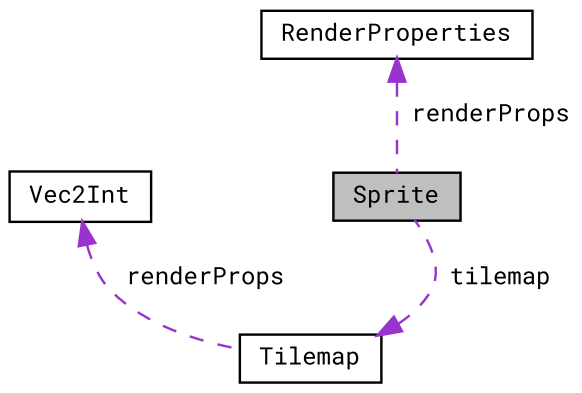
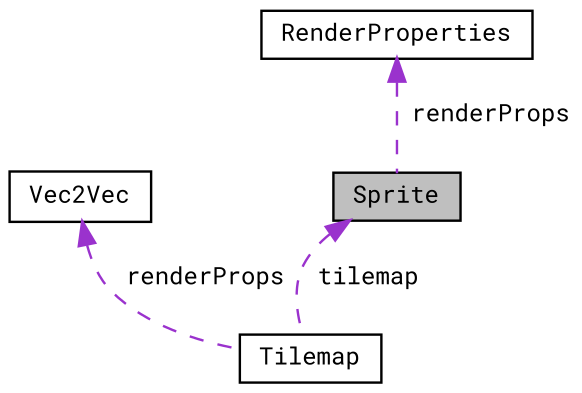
node "Vec2Int": label "Vec2Int" -> "Vec2Vec"
edge "Sprite" -> "Tilemap": reversed
